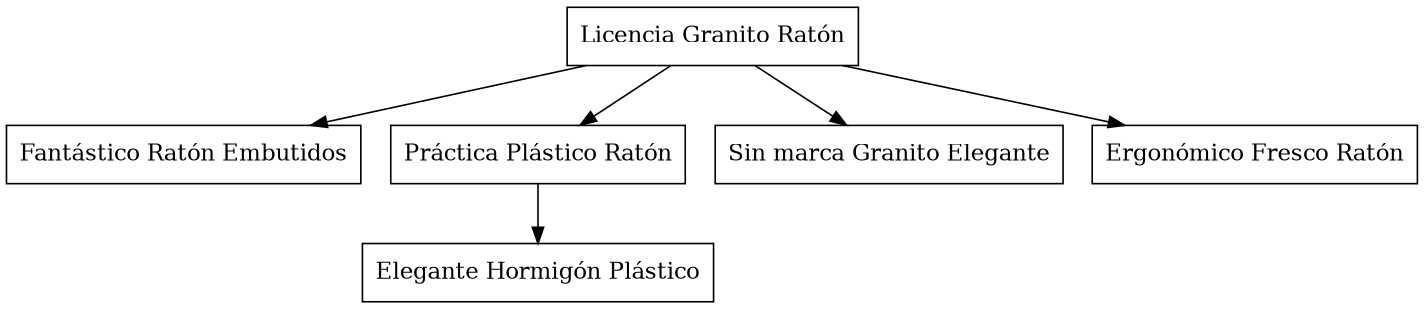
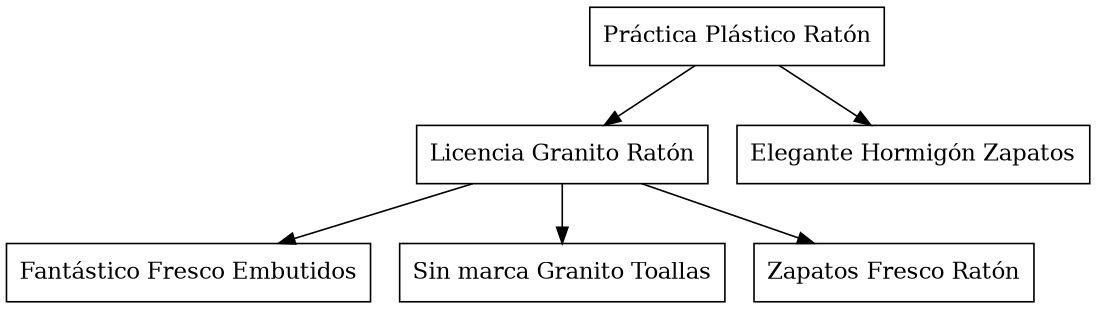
edge "Licencia Granito Ratón" -> "Práctica Plástico Ratón": reversed
node "Fantástico Ratón Embutidos": label "Fantástico Ratón Embutidos" -> "Fantástico Fresco Embutidos"
node "Sin marca Granito Elegante": label "Sin marca Granito Elegante" -> "Sin marca Granito Toallas"
node "Ergonómico Fresco Ratón": label "Ergonómico Fresco Ratón" -> "Zapatos Fresco Ratón"
node "Elegante Hormigón Plástico": label "Elegante Hormigón Plástico" -> "Elegante Hormigón Zapatos"
